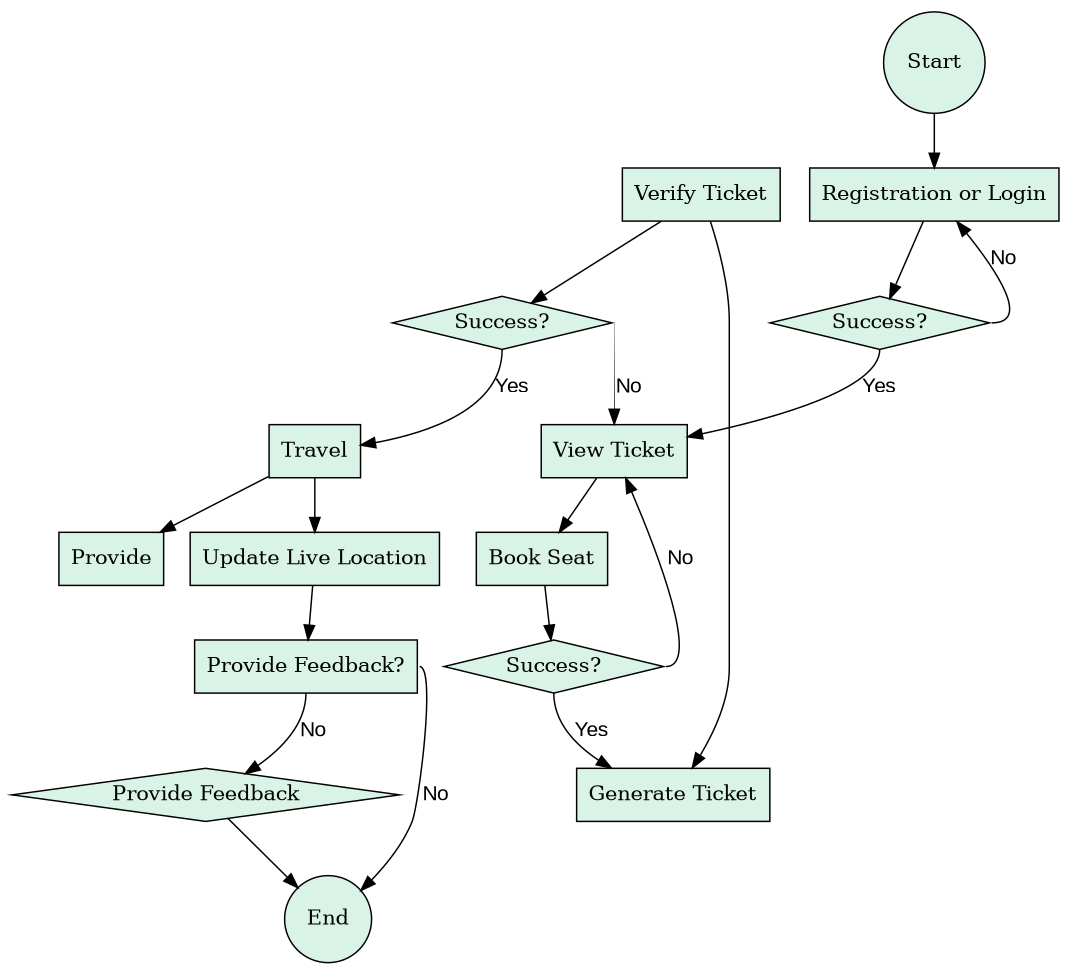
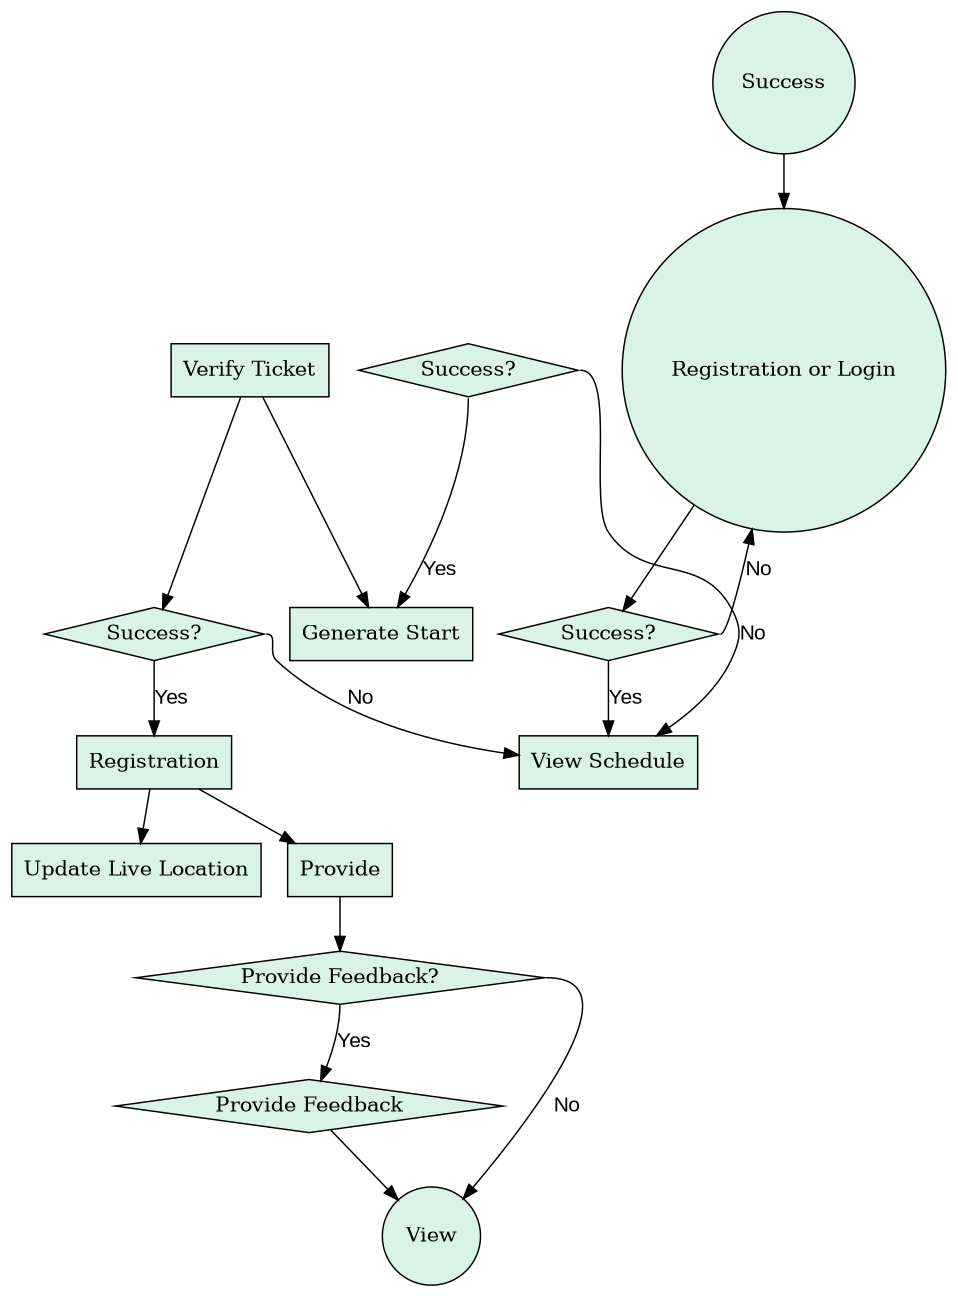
node "Start": label "Start" -> "Success"
node "Registration or Login": shape box -> circle
node "Travel": label "Travel" -> "Registration"
node "View Ticket": label "View Ticket" -> "View Schedule"
node "Book Seat": removed
edge "Update Live Location" -> "Provide Feedback?": now "Provide" -> "Provide Feedback?"
node "Provide Feedback?": shape box -> diamond
edge "Provide Feedback?" -> "Provide Feedback": label "No" -> "Yes"
node "Generate Ticket": label "Generate Ticket" -> "Generate Start"
node "End": label "End" -> "View"
